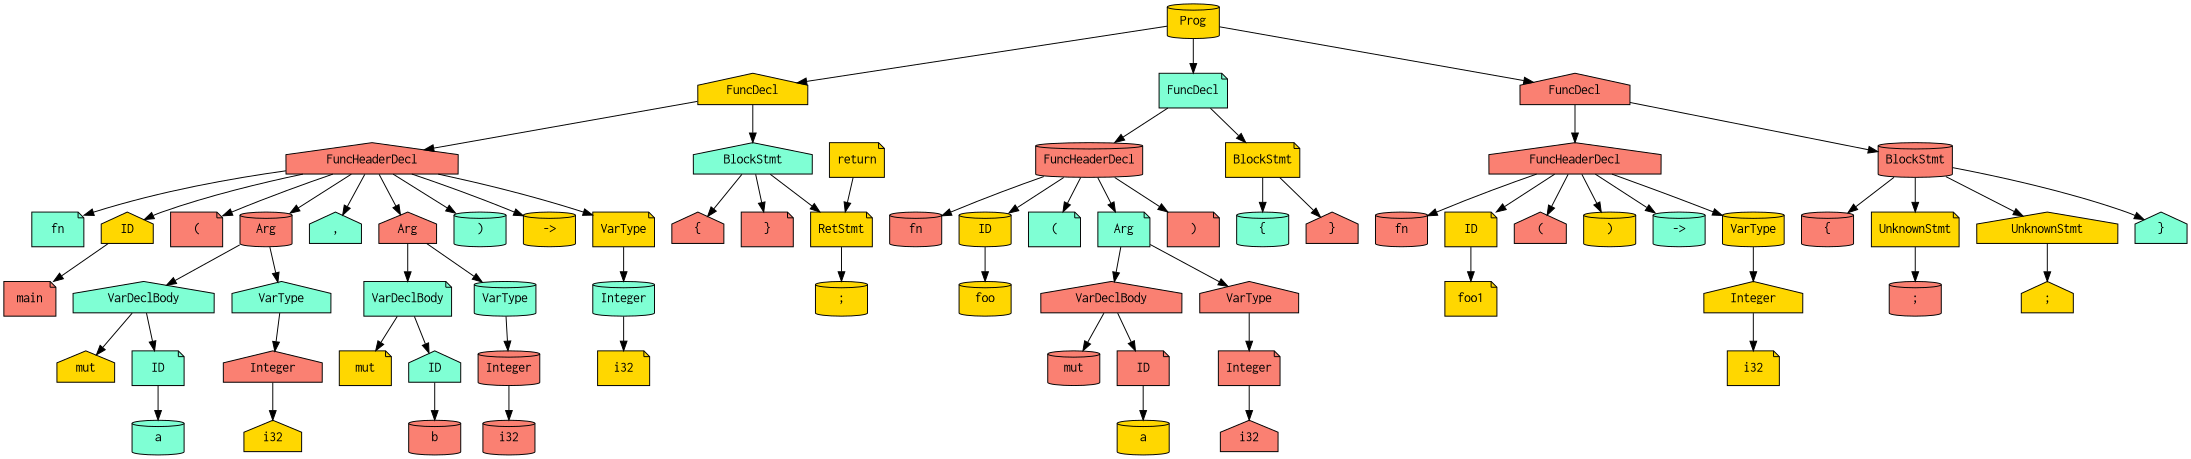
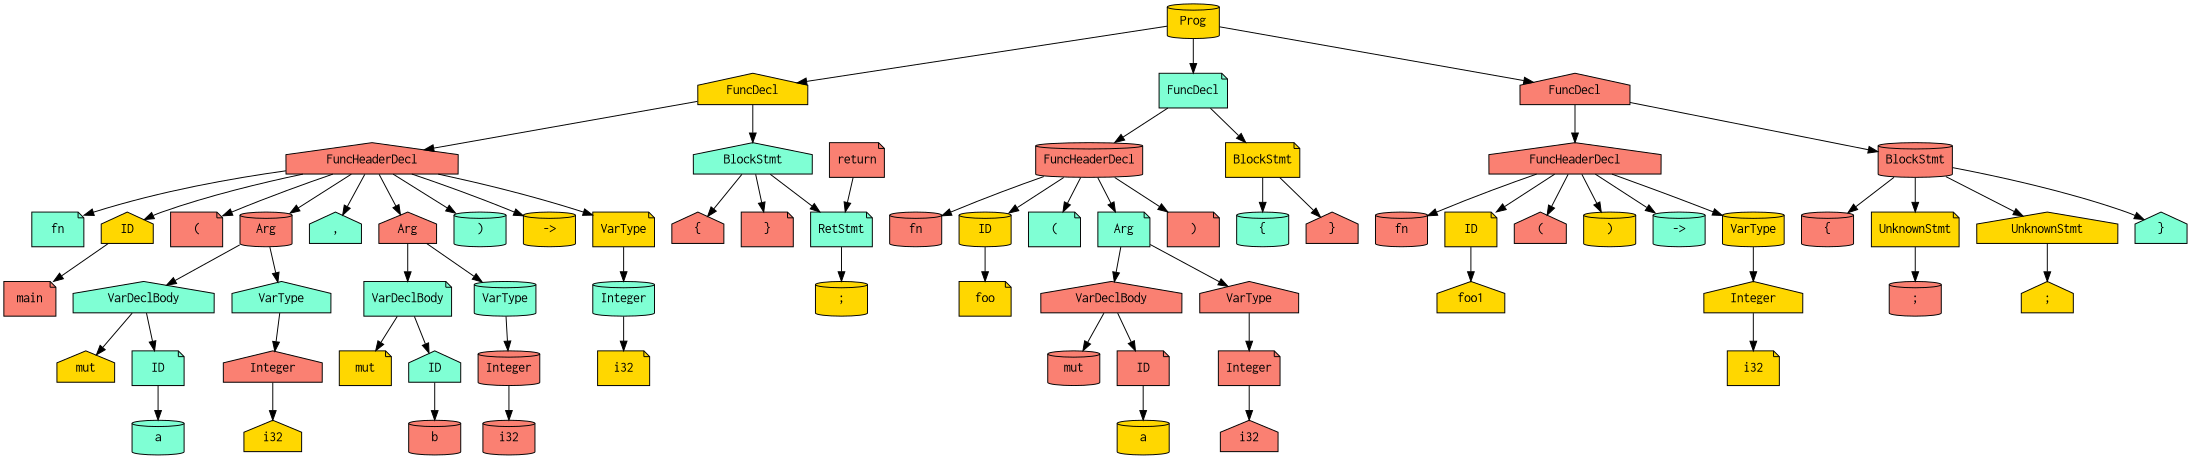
node "return": fillcolor gold -> salmon
node "RetStmt": fillcolor gold -> aquamarine
node "foo": shape cylinder -> note
node "foo1": shape note -> house
